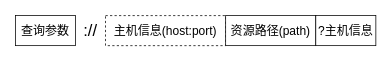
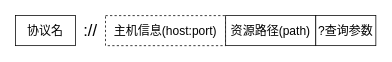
node "查询参数": label "查询参数" -> "协议名"
node "?主机信息": label "?主机信息" -> "?查询参数"
